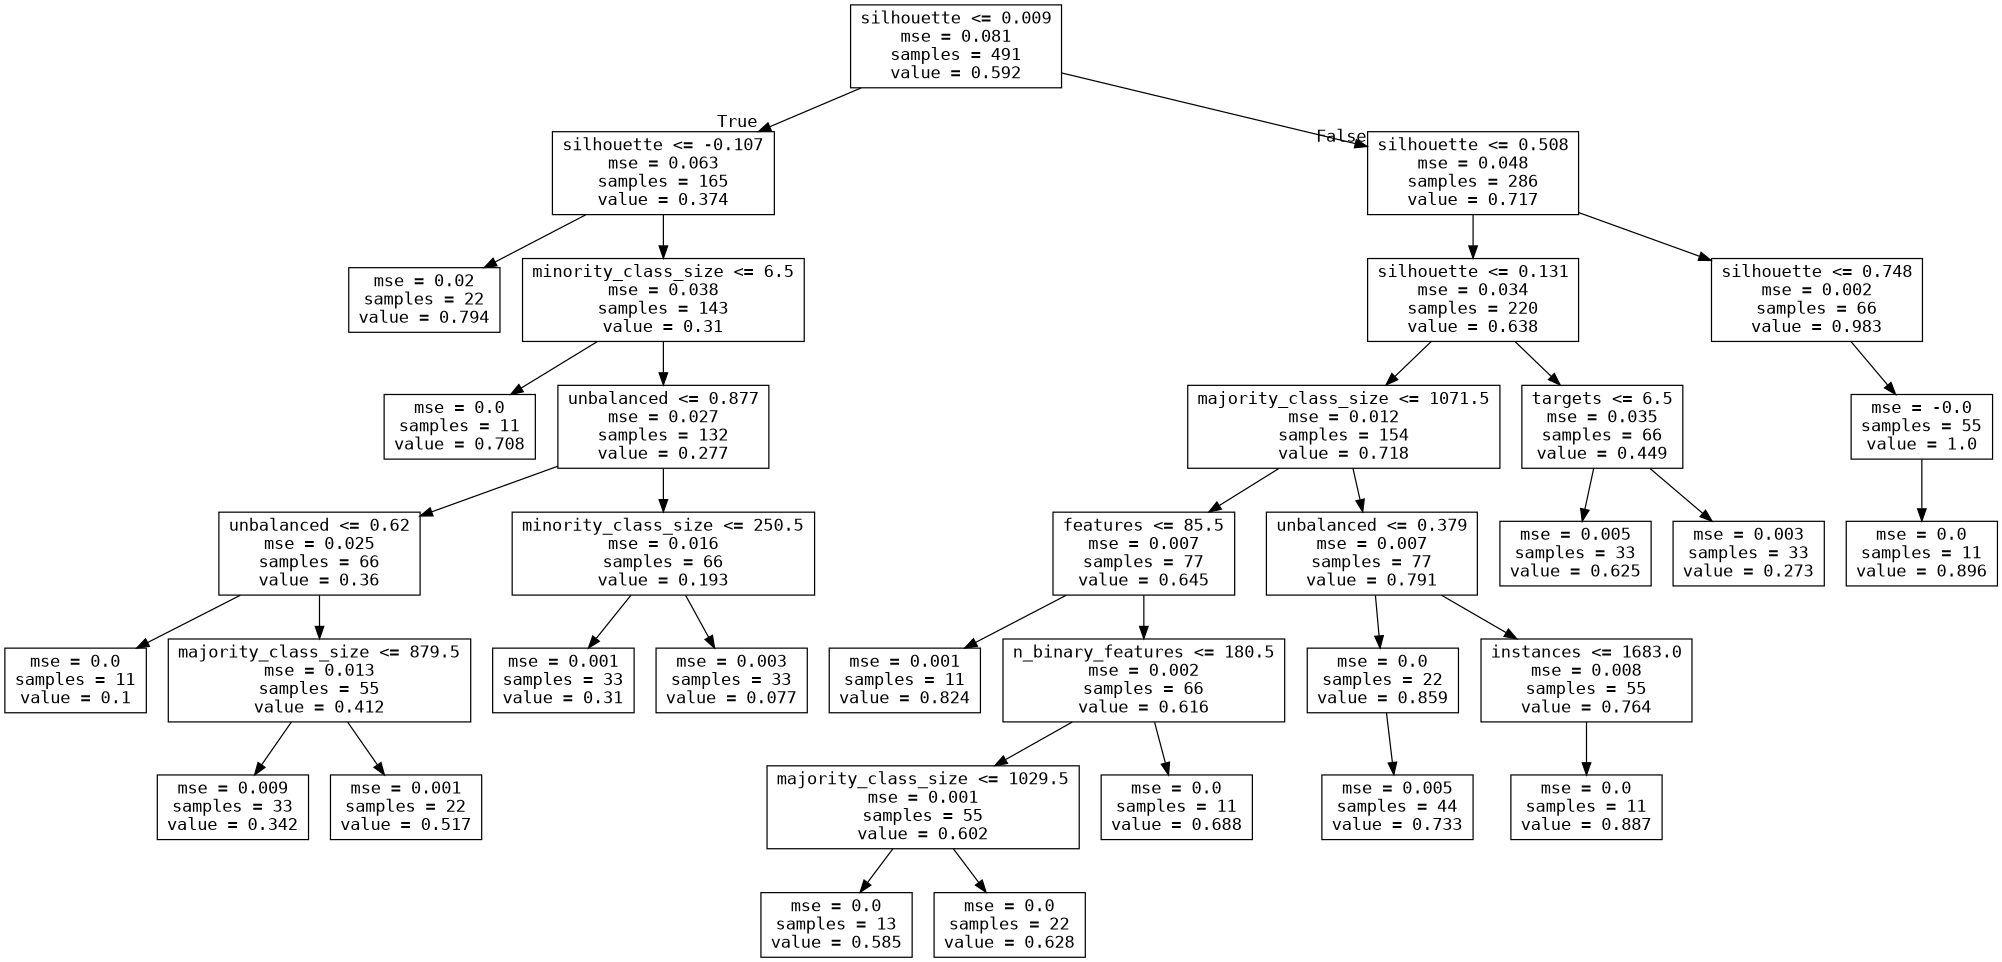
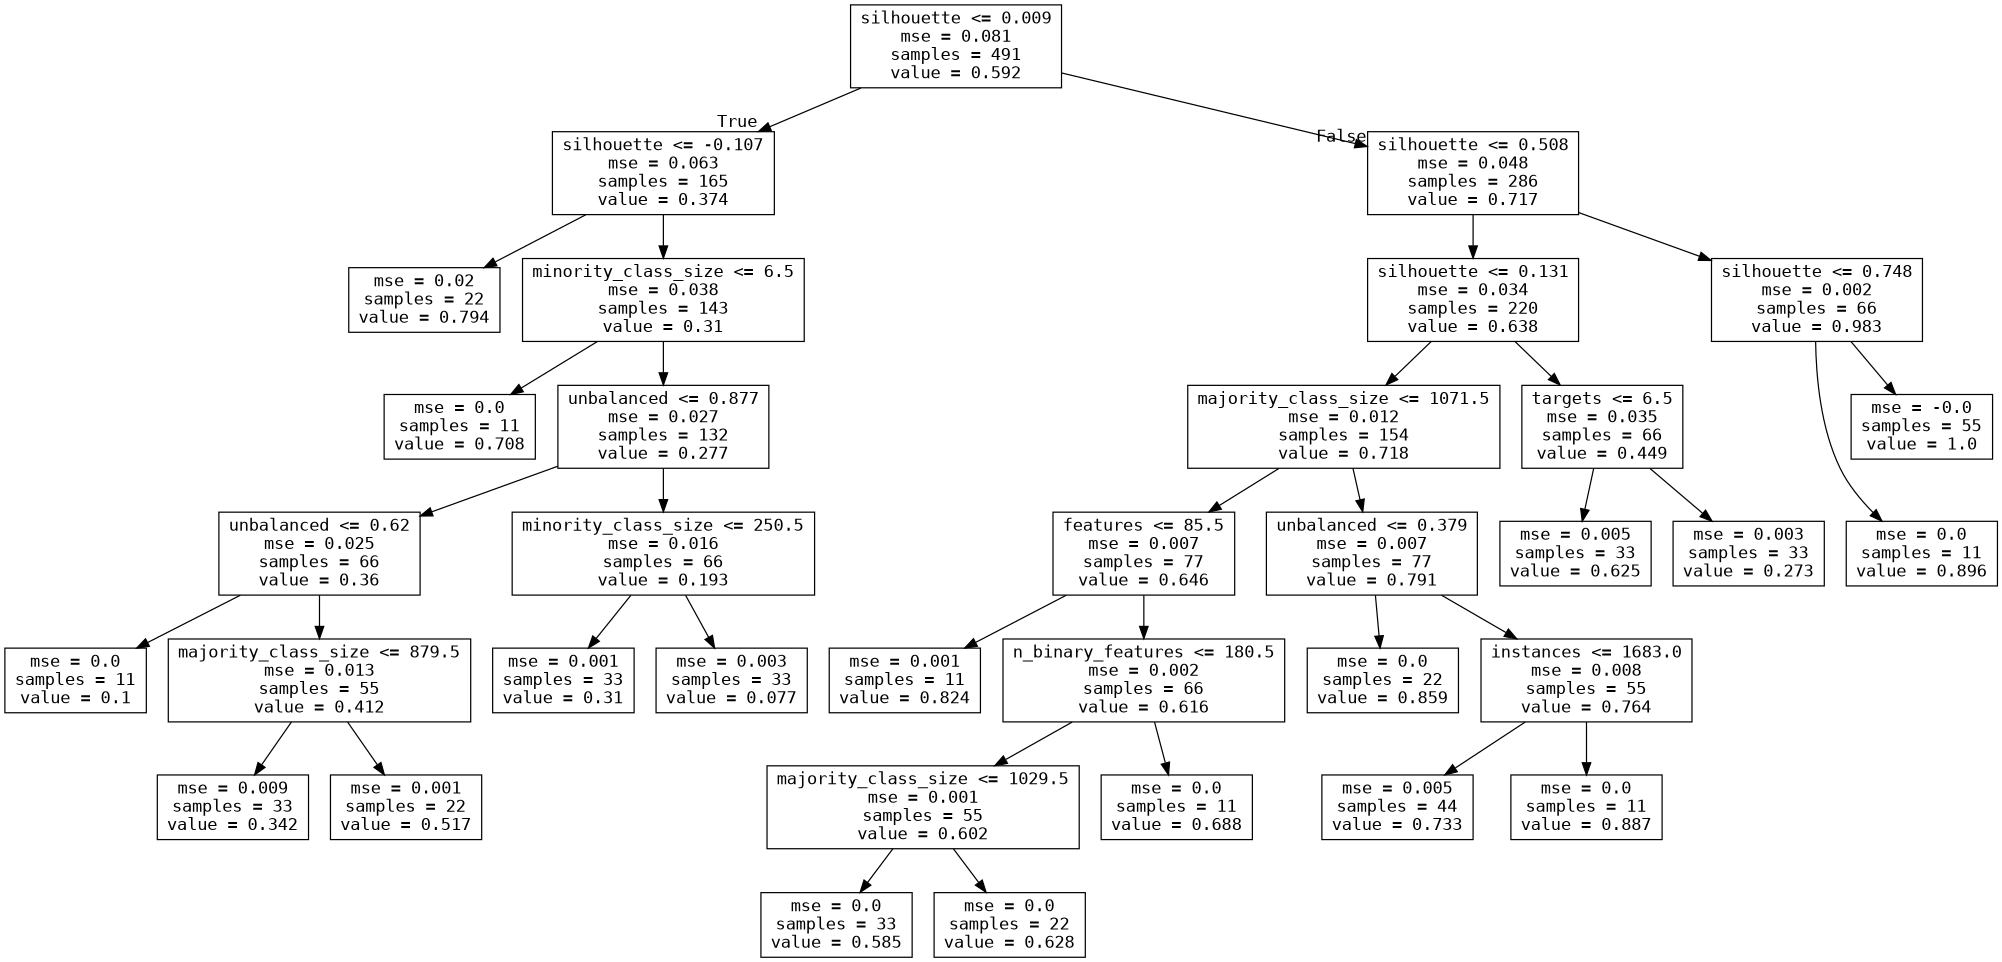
edge "mse = -0.0 samples = 55 value = 1.0" -> "mse = 0.0 samples = 11 value = 0.896": now "silhouette <= 0.748 mse = 0.002 samples = 66 value = 0.983" -> "mse = 0.0 samples = 11 value = 0.896"
node "features <= 85.5 mse = 0.007 samples = 77 value = 0.645": label "features <= 85.5 mse = 0.007 samples = 77 value = 0.645" -> "features <= 85.5 mse = 0.007 samples = 77 value = 0.646"
edge "mse = 0.0 samples = 22 value = 0.859" -> "mse = 0.005 samples = 44 value = 0.733": now "instances <= 1683.0 mse = 0.008 samples = 55 value = 0.764" -> "mse = 0.005 samples = 44 value = 0.733"
node "mse = 0.0 samples = 13 value = 0.585": label "mse = 0.0 samples = 13 value = 0.585" -> "mse = 0.0 samples = 33 value = 0.585"
